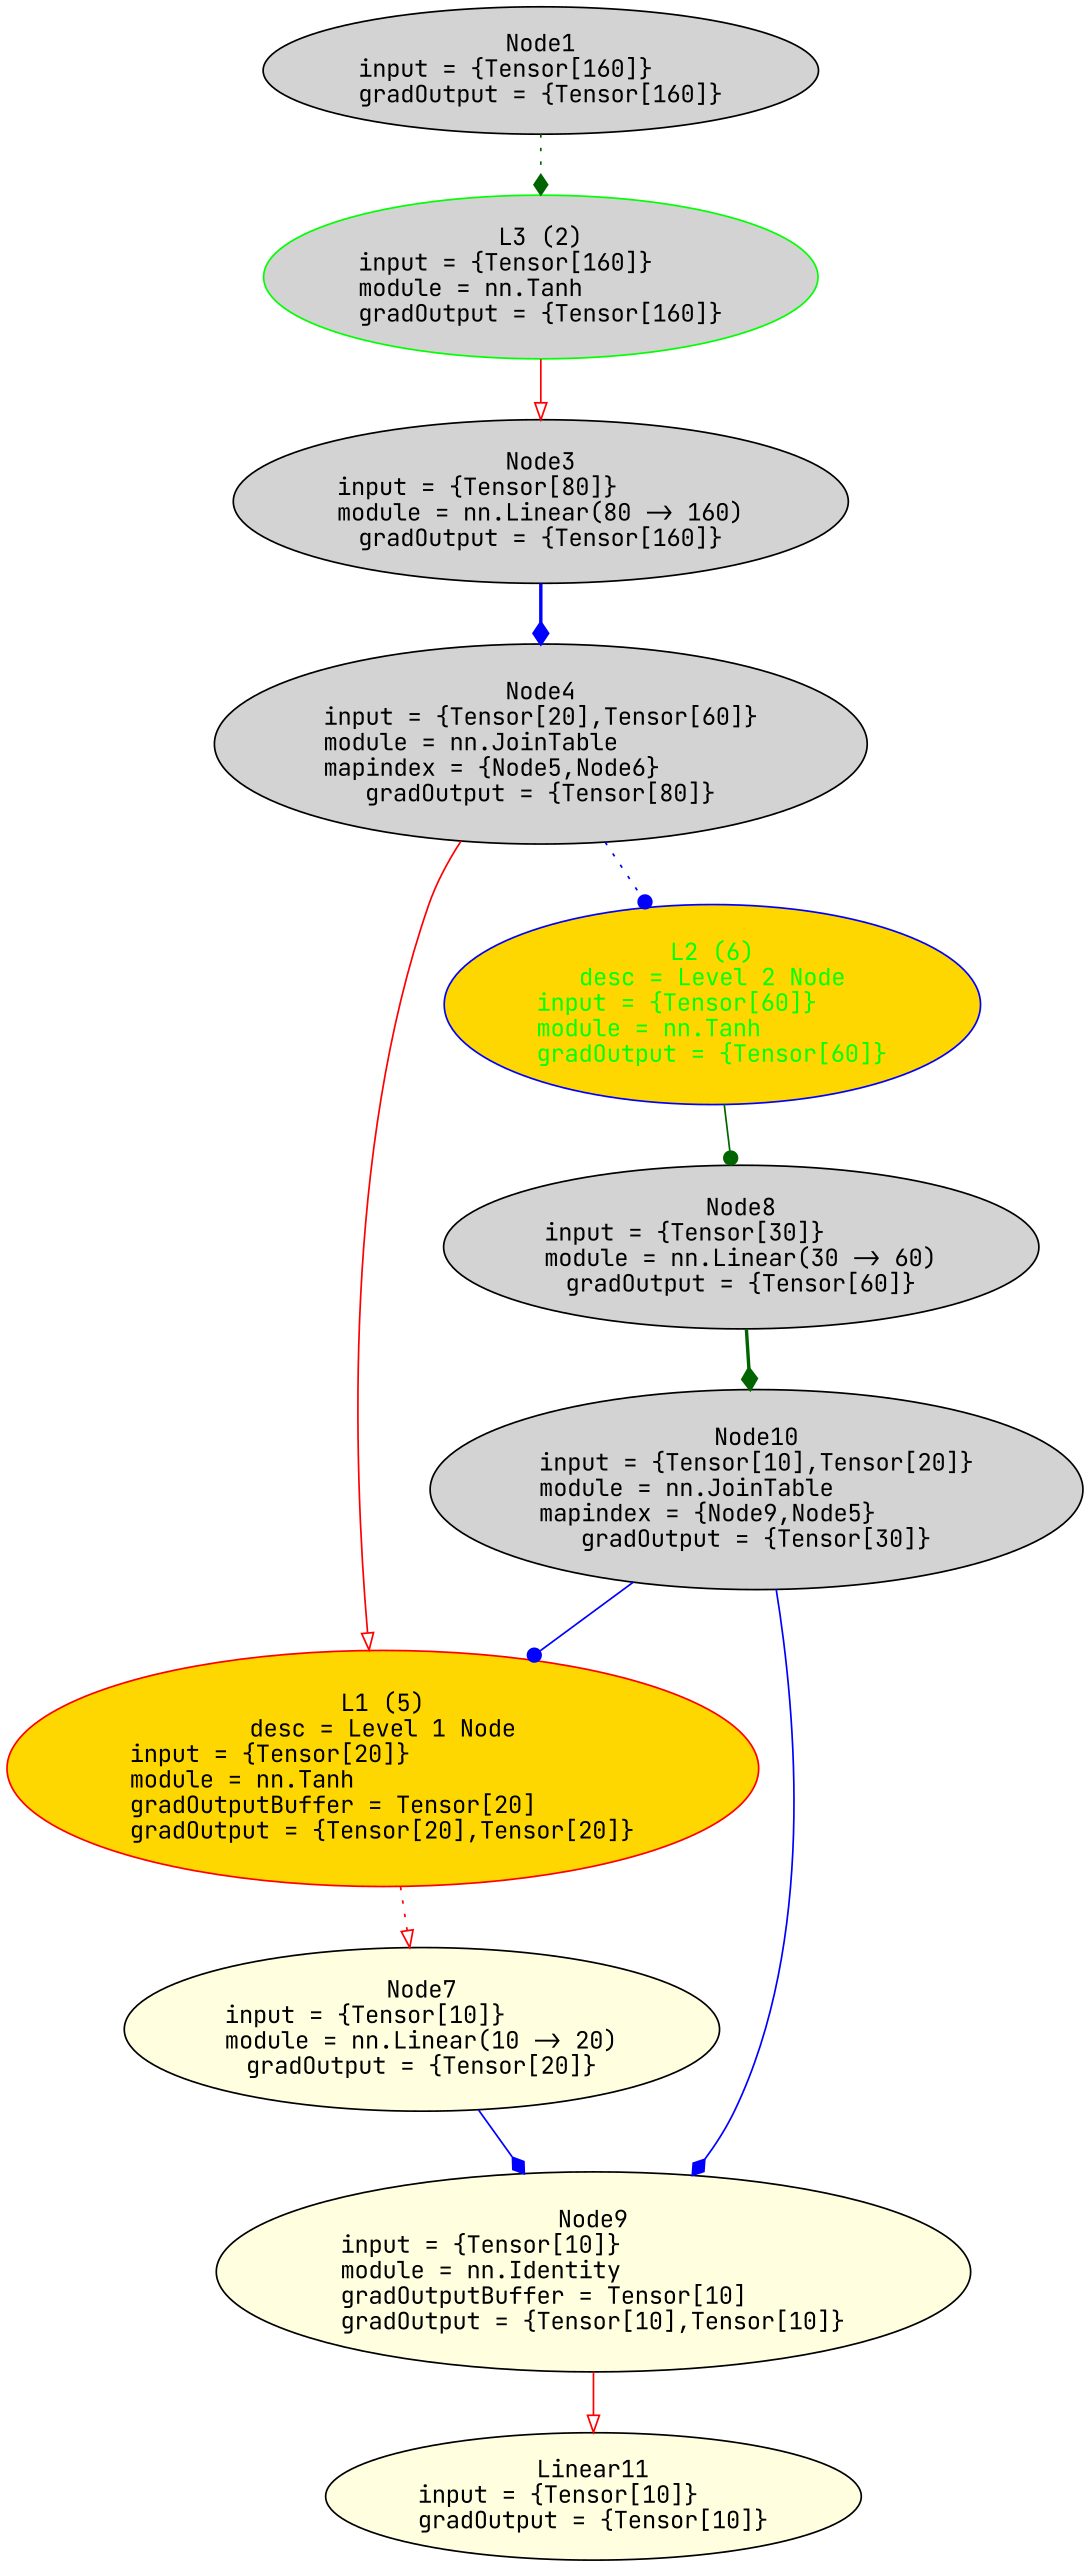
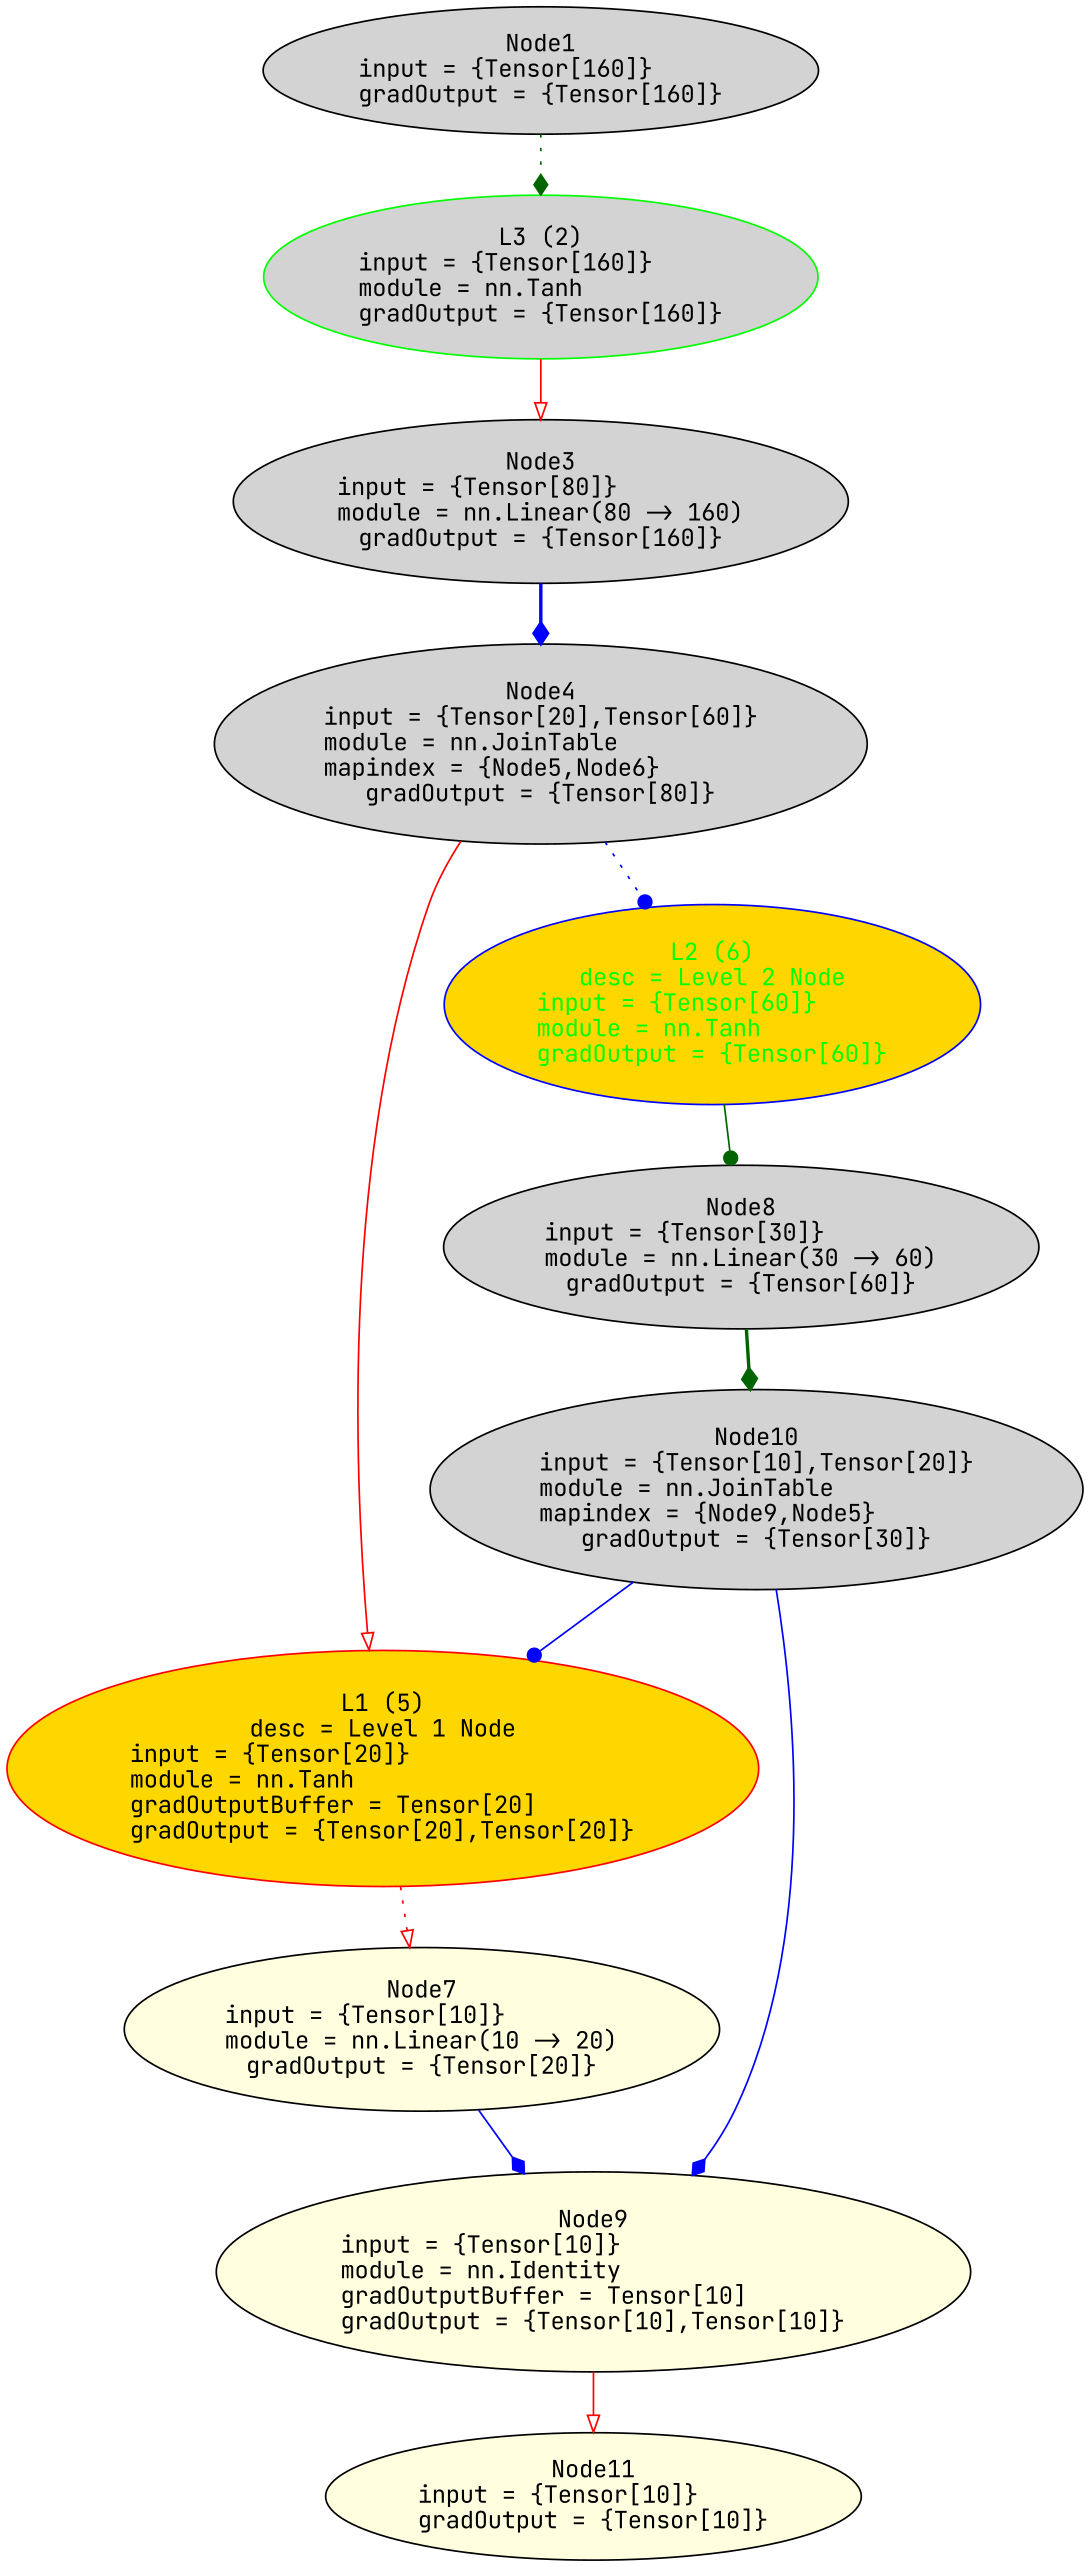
node "Linear11 input = {Tensor[10]} gradOutput = {Tensor[10]}": label "Linear11 input = {Tensor[10]} gradOutput = {Tensor[10]}" -> "Node11 input = {Tensor[10]} gradOutput = {Tensor[10]}"
